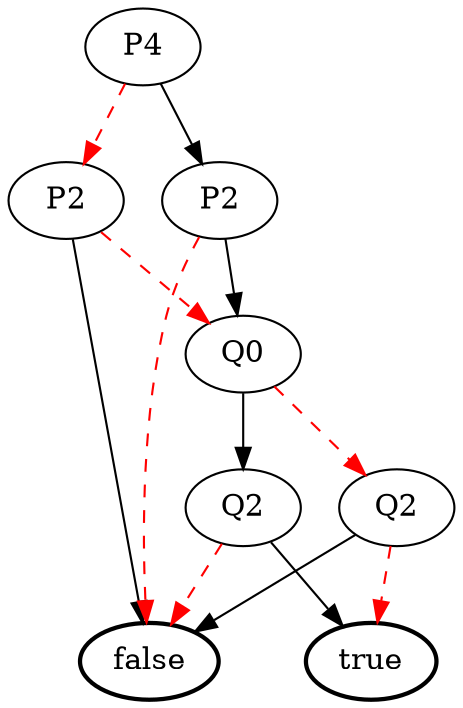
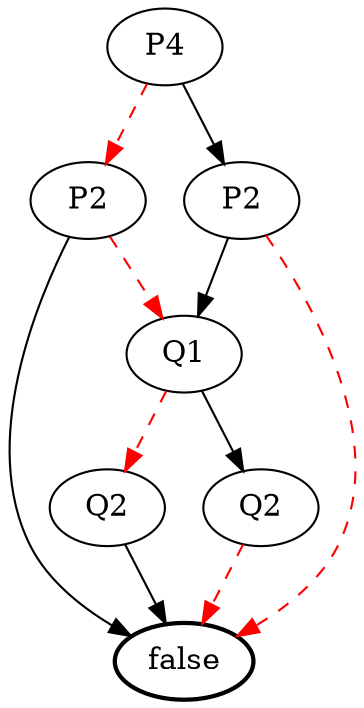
node "Q0": label "Q0" -> "Q1"
node "true": removed
